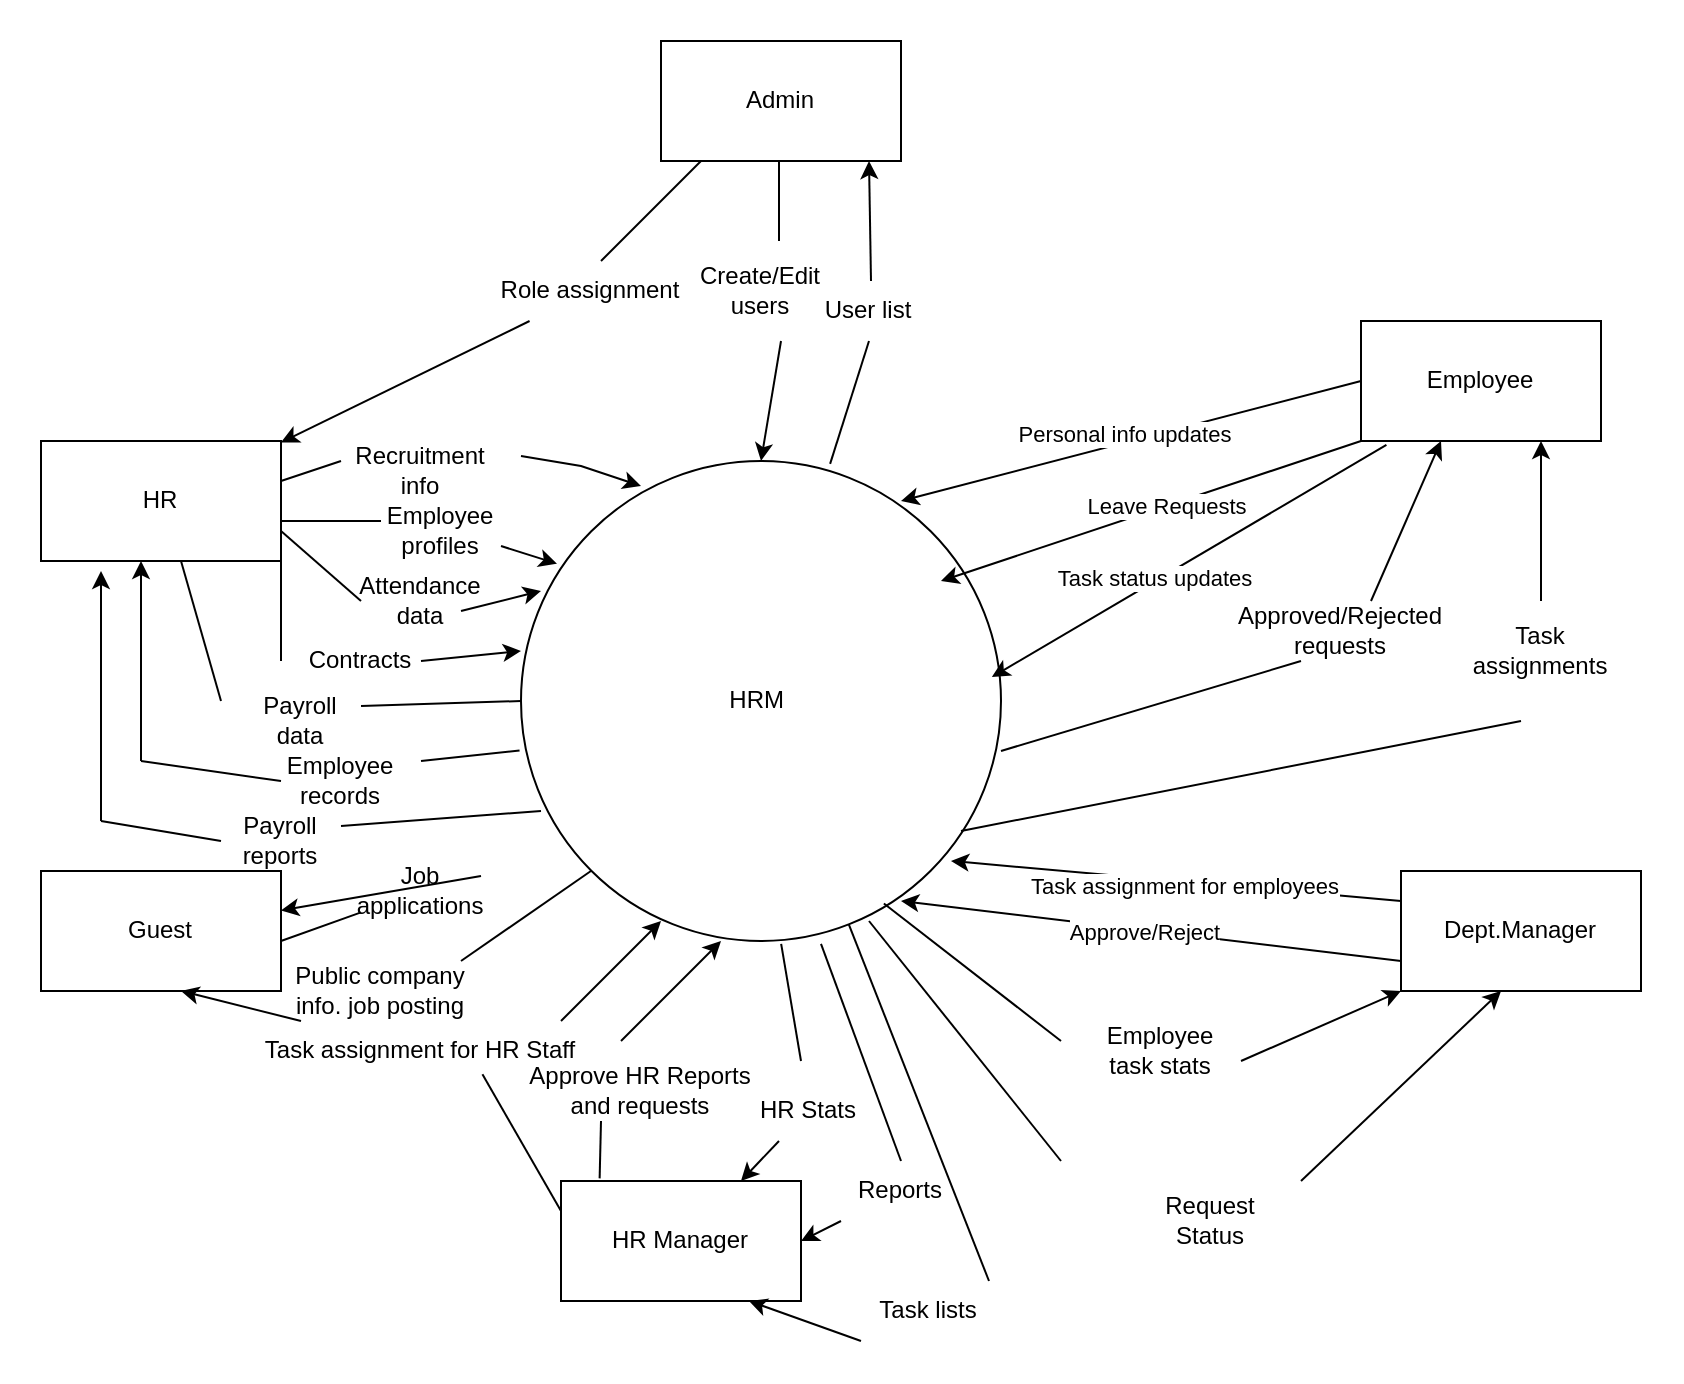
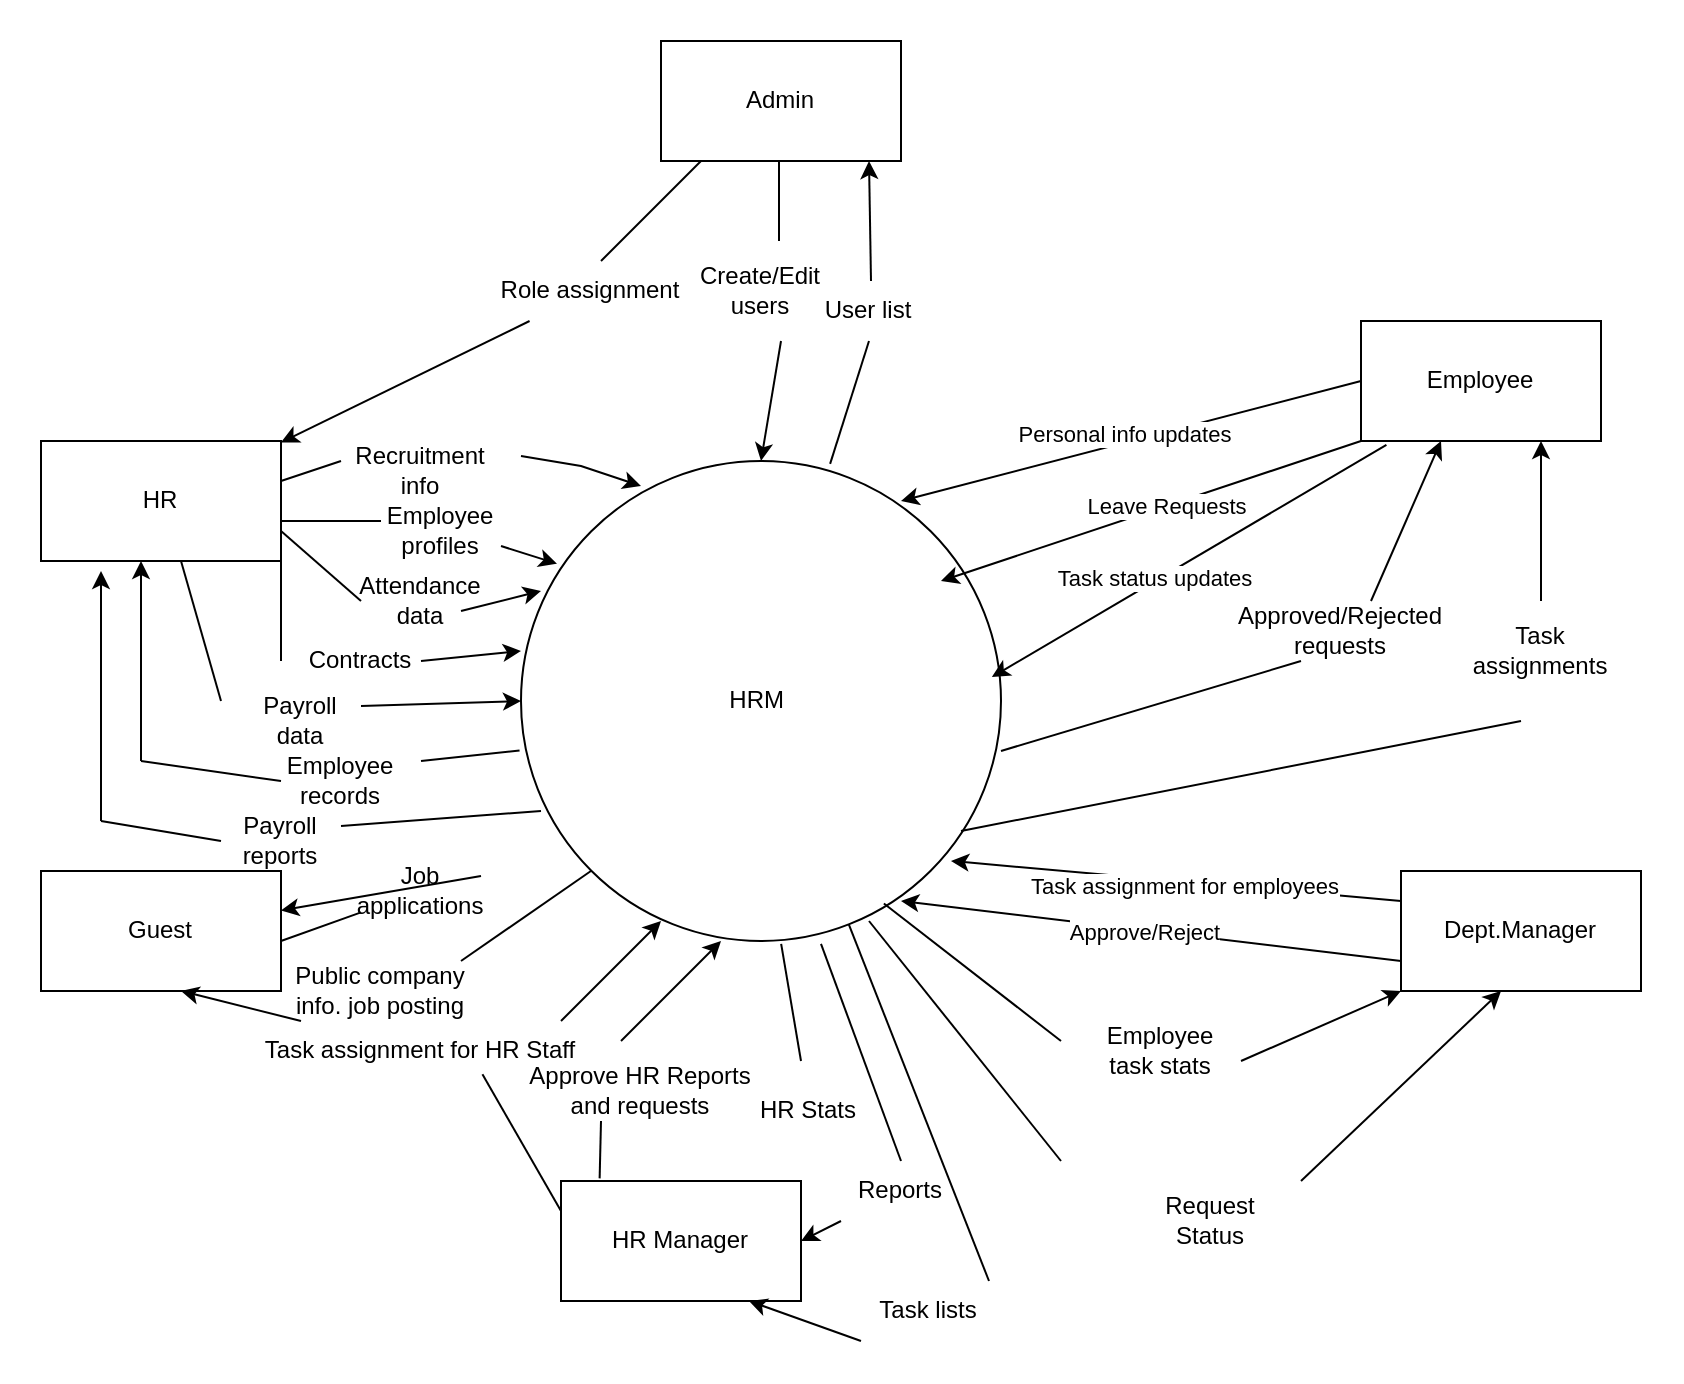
edge "HRM" -- "Payroll data": arrowhead none -> classic
edge "HR Stats" -> "HR Manager": removed
